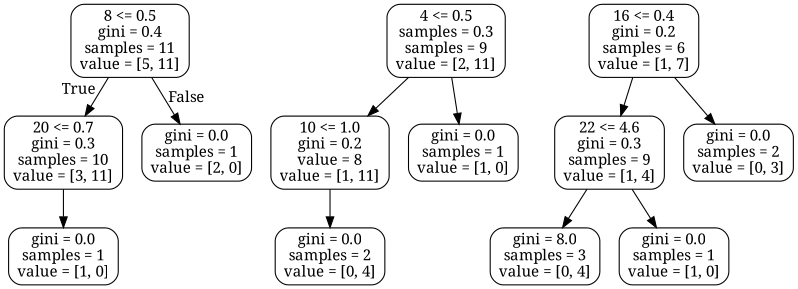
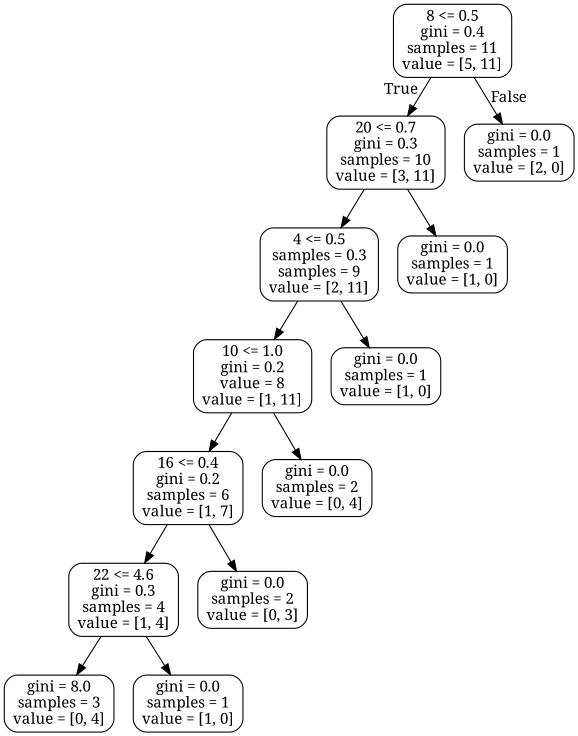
node "22 <= 4.6 gini = 0.3 samples = 9 value = [1, 4]": label "22 <= 4.6 gini = 0.3 samples = 9 value = [1, 4]" -> "22 <= 4.6 gini = 0.3 samples = 4 value = [1, 4]"
edge "20 <= 0.7 gini = 0.3 samples = 10 value = [3, 11]" -> "4 <= 0.5 samples = 0.3 samples = 9 value = [2, 11]": added
edge "10 <= 1.0 gini = 0.2 value = 8 value = [1, 11]" -> "16 <= 0.4 gini = 0.2 samples = 6 value = [1, 7]": added
